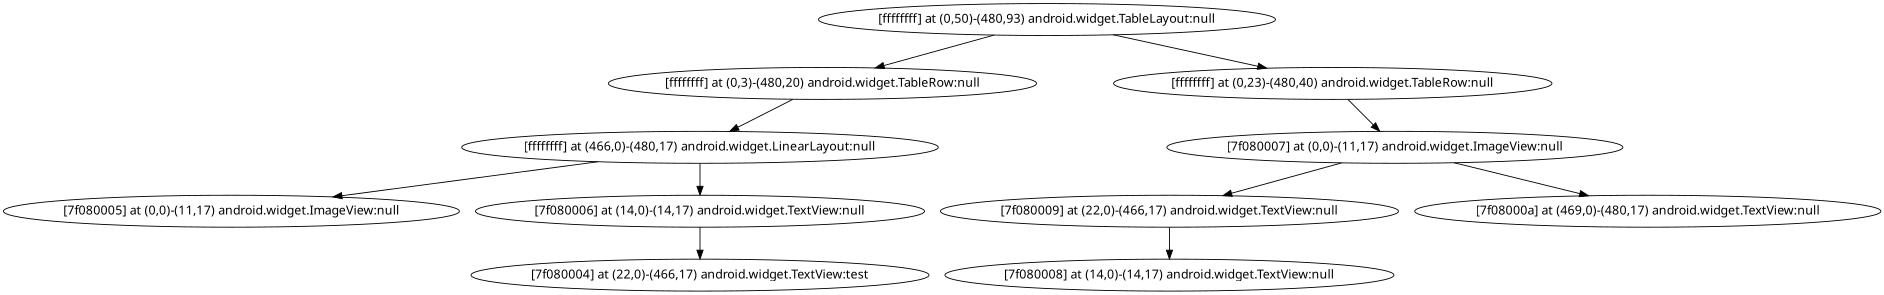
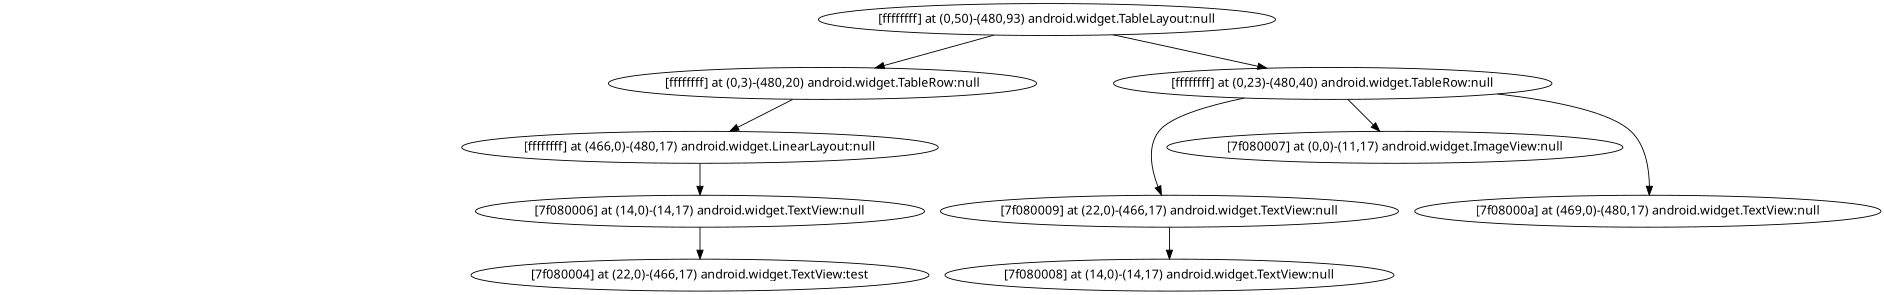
edge "[7f080007] at (0,0)-(11,17) android.widget.ImageView:null" -> "[7f080009] at (22,0)-(466,17) android.widget.TextView:null": now "[ffffffff] at (0,23)-(480,40) android.widget.TableRow:null" -> "[7f080009] at (22,0)-(466,17) android.widget.TextView:null"
edge "[7f080007] at (0,0)-(11,17) android.widget.ImageView:null" -> "[7f08000a] at (469,0)-(480,17) android.widget.TextView:null": now "[ffffffff] at (0,23)-(480,40) android.widget.TableRow:null" -> "[7f08000a] at (469,0)-(480,17) android.widget.TextView:null"
node "[7f080005] at (0,0)-(11,17) android.widget.ImageView:null": removed
